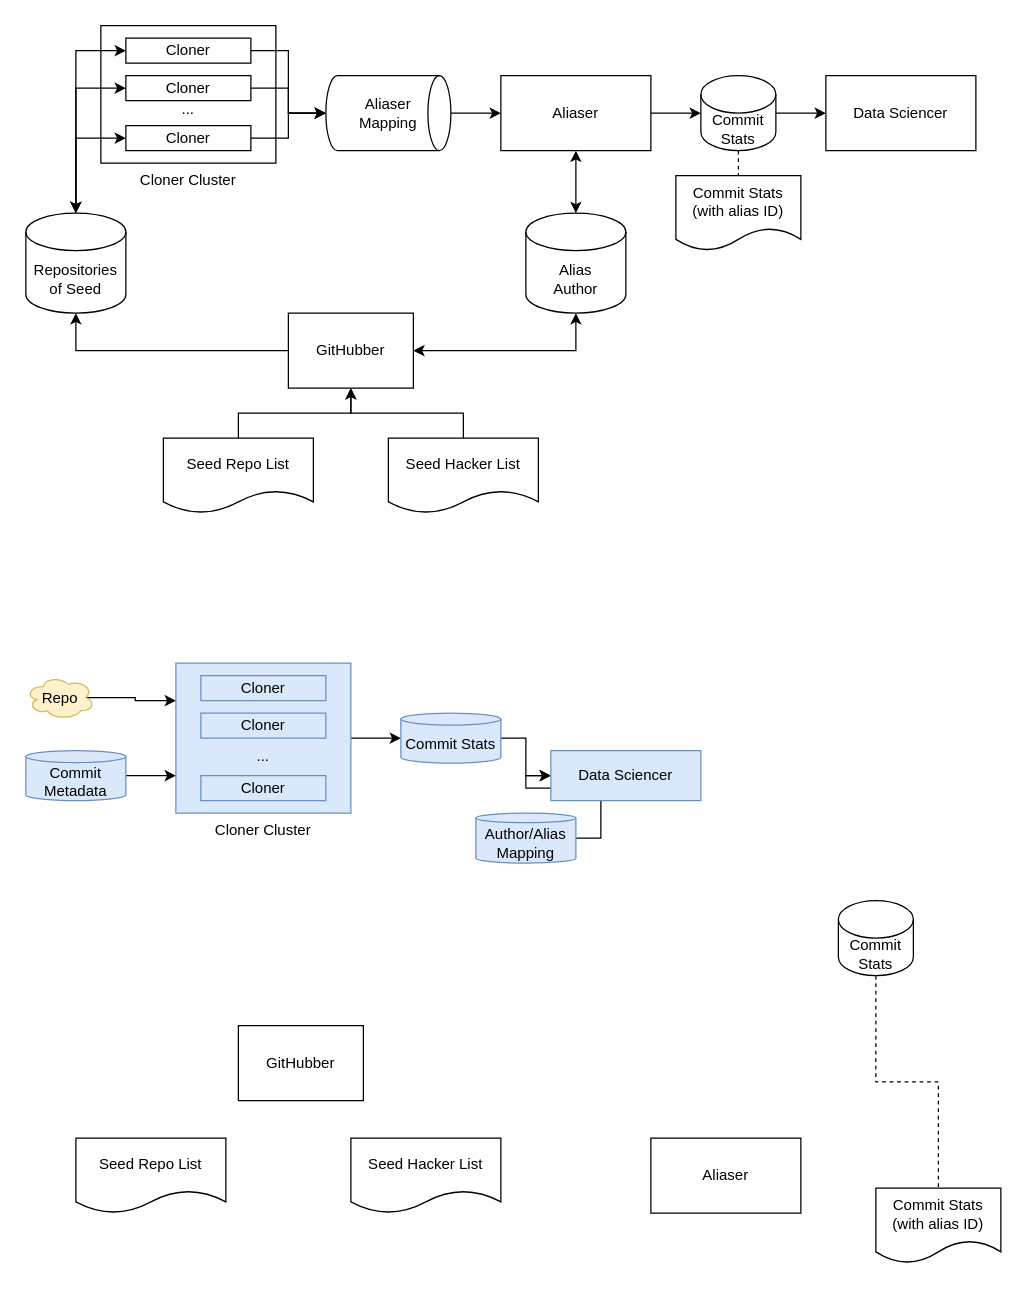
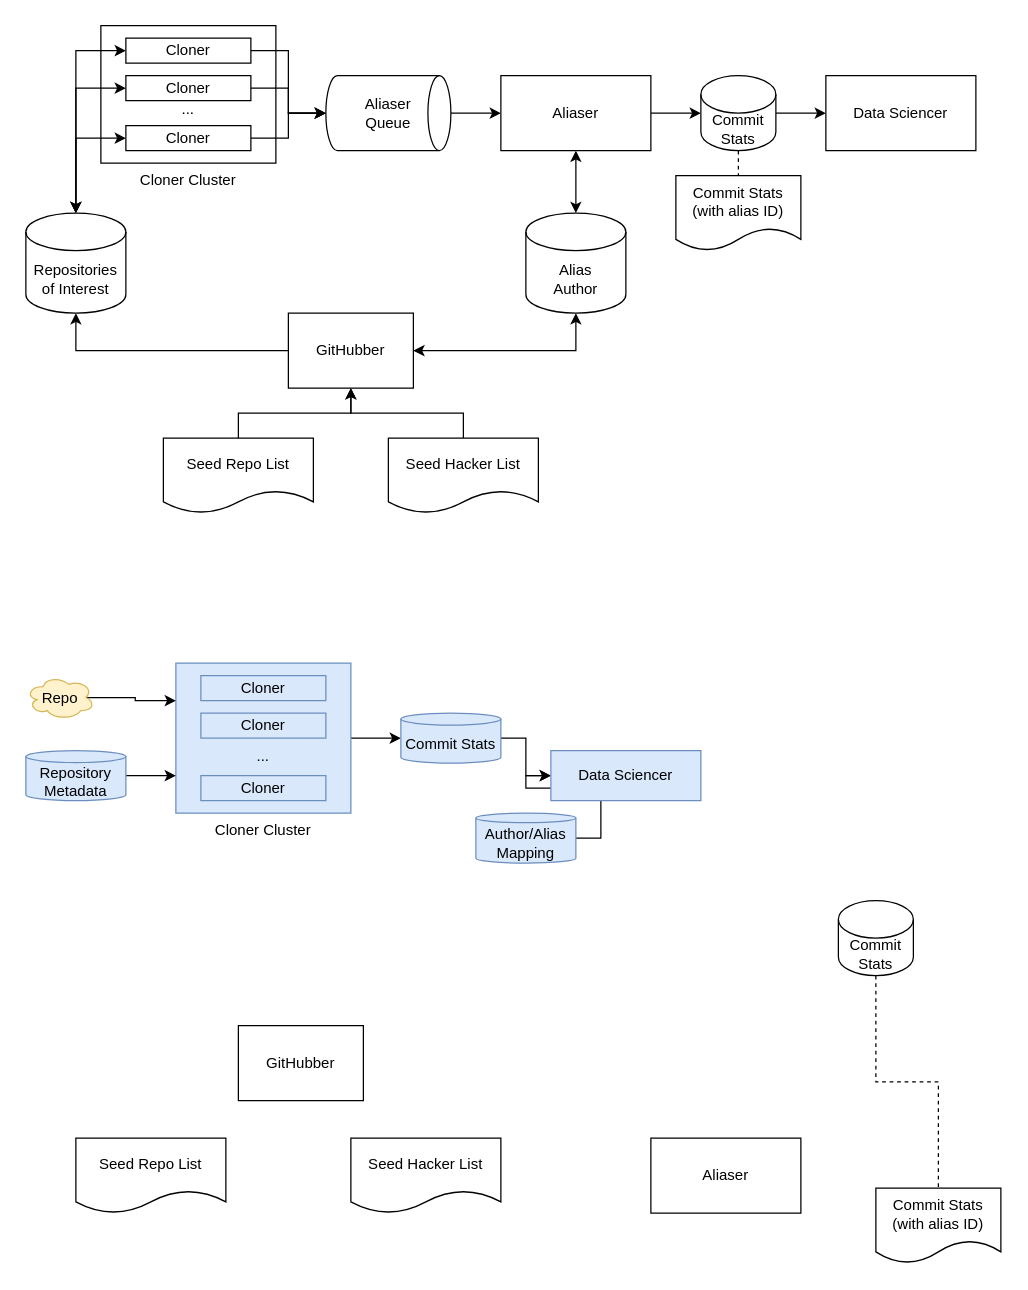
node "Aliaser Mapping": label "Aliaser Mapping" -> "Aliaser Queue"
node "Repositories of Seed": label "Repositories of Seed" -> "Repositories of Interest"
node "Commit Metadata": label "Commit Metadata" -> "Repository Metadata"
